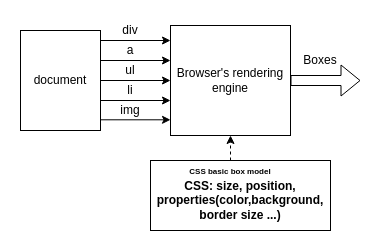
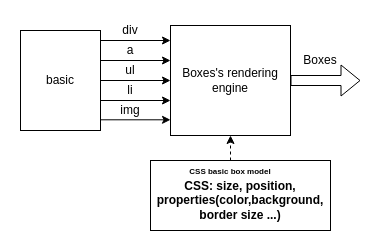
node "document": label "document" -> "basic"
node "Browser's rendering engine": label "Browser's rendering engine" -> "Boxes's rendering engine"
